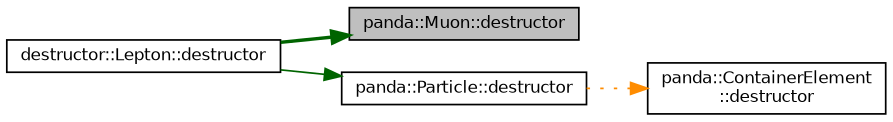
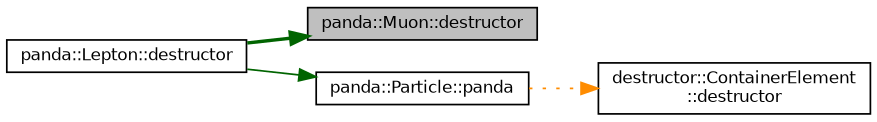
node "destructor::Lepton::destructor": label "destructor::Lepton::destructor" -> "panda::Lepton::destructor"
node "panda::Particle::destructor": label "panda::Particle::destructor" -> "panda::Particle::panda"
node "panda::ContainerElement ::destructor": label "panda::ContainerElement ::destructor" -> "destructor::ContainerElement ::destructor"
